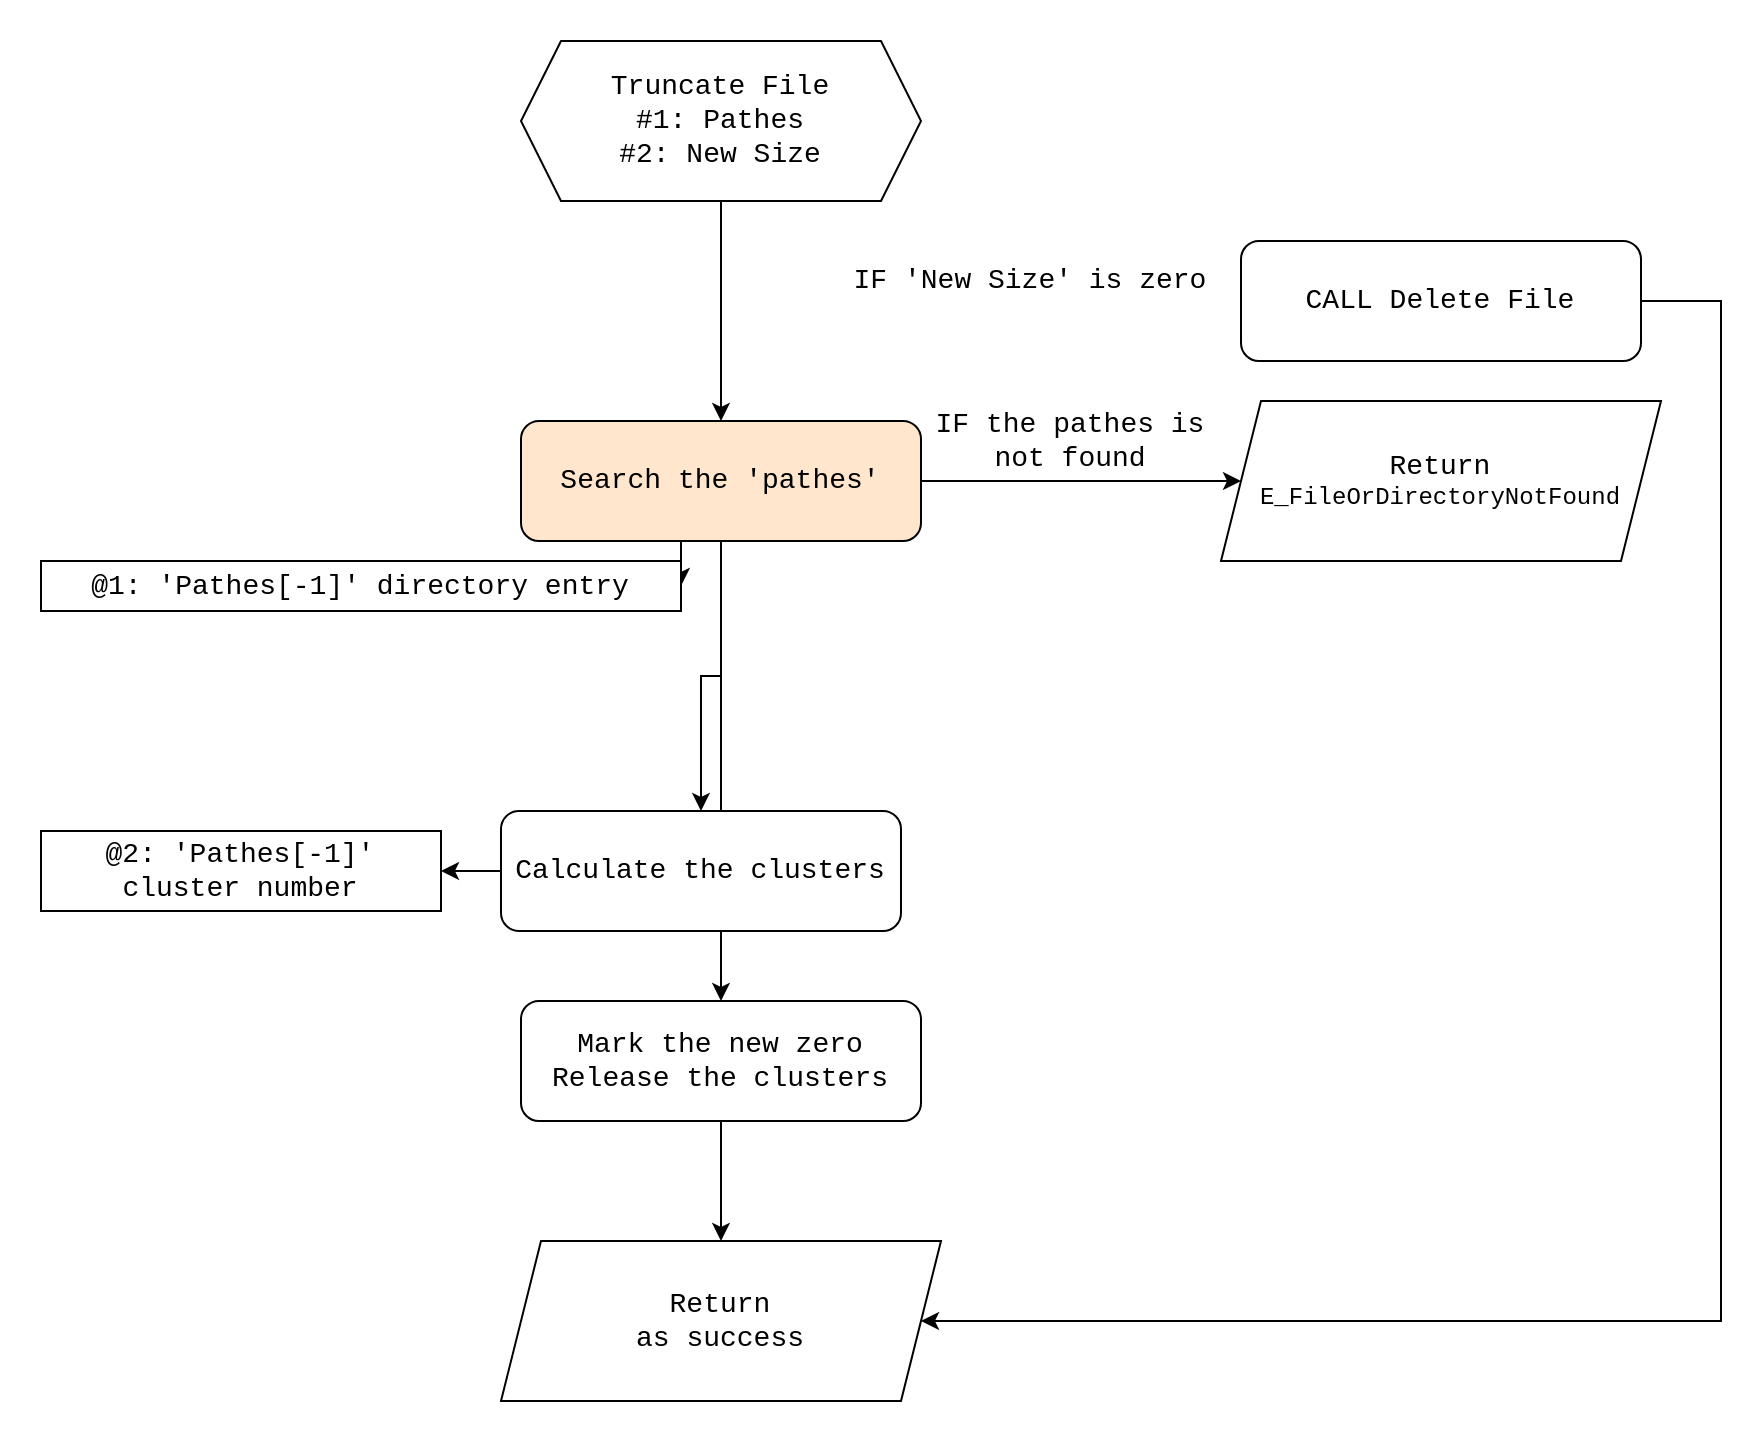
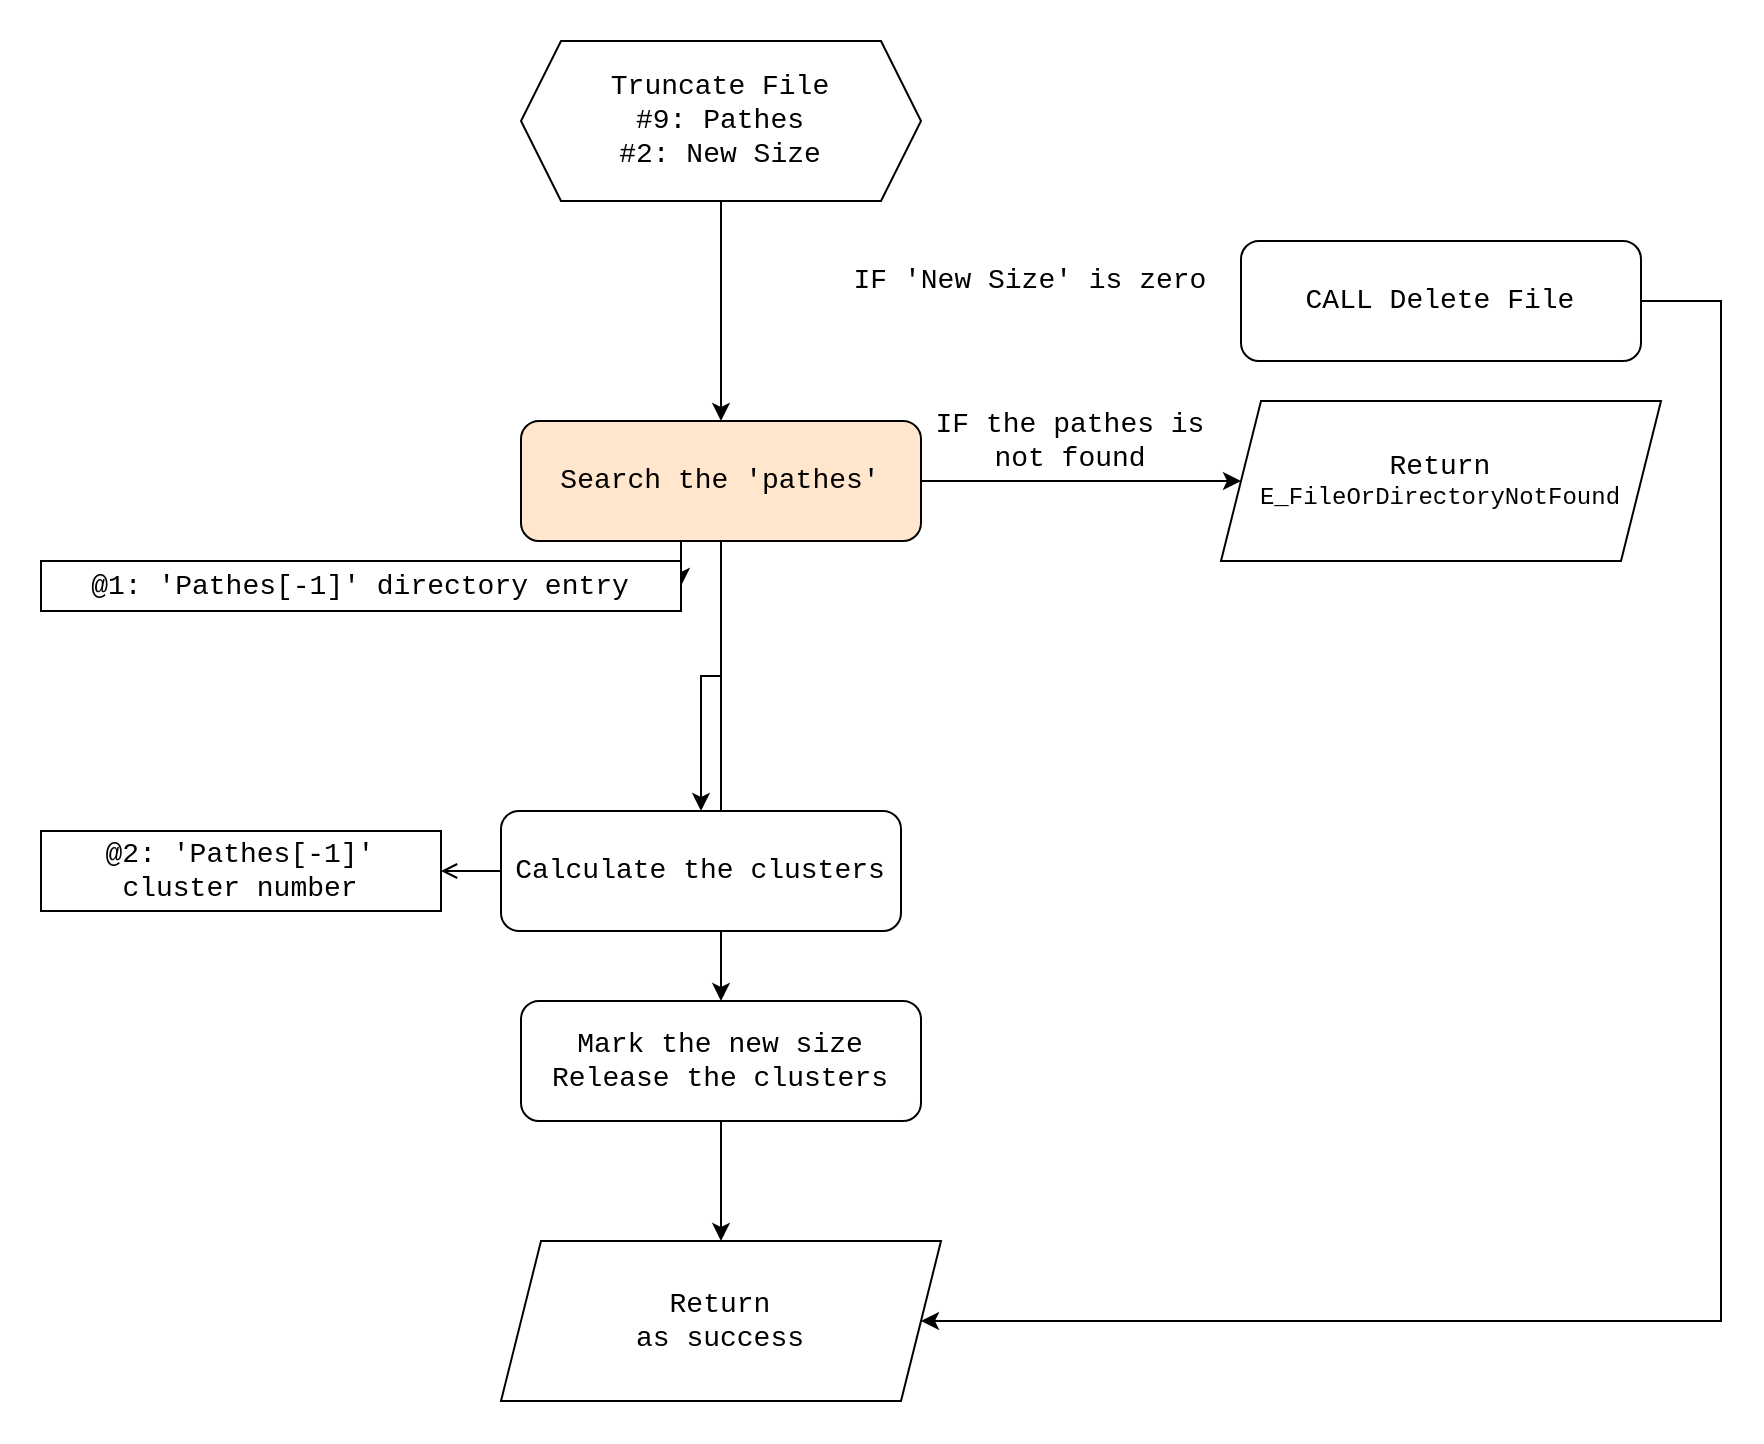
node "Truncate File #1: Pathes #2: New Size": label "Truncate File #1: Pathes #2: New Size" -> "Truncate File #9: Pathes #2: New Size"
edge "Search the 'pathes'" -> "@2: 'Pathes[-1]' cluster number": arrowhead classic -> open
node "Mark the new zero Release the clusters": label "Mark the new zero Release the clusters" -> "Mark the new size Release the clusters"
